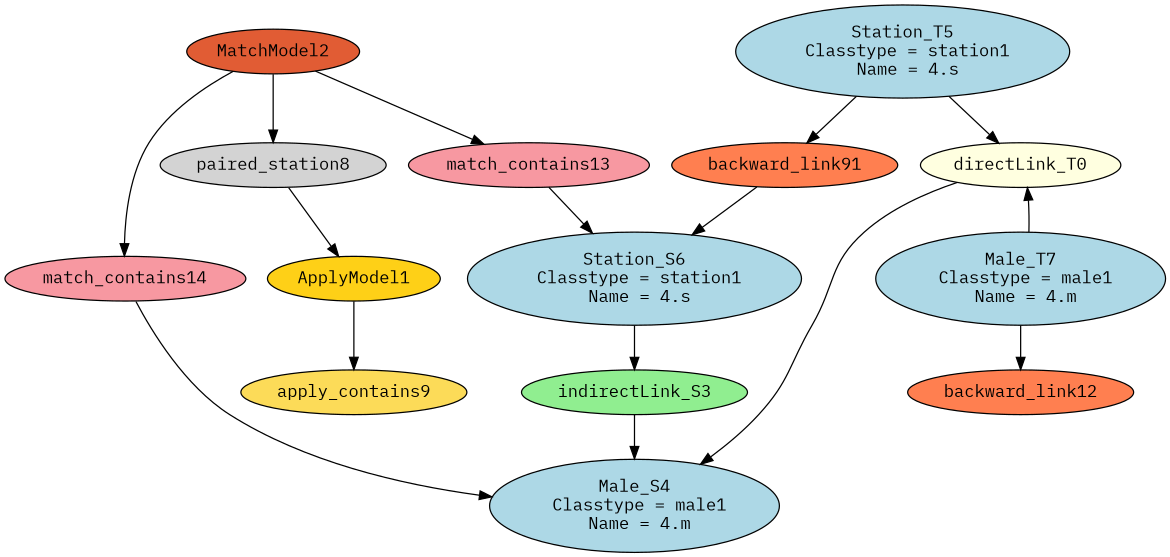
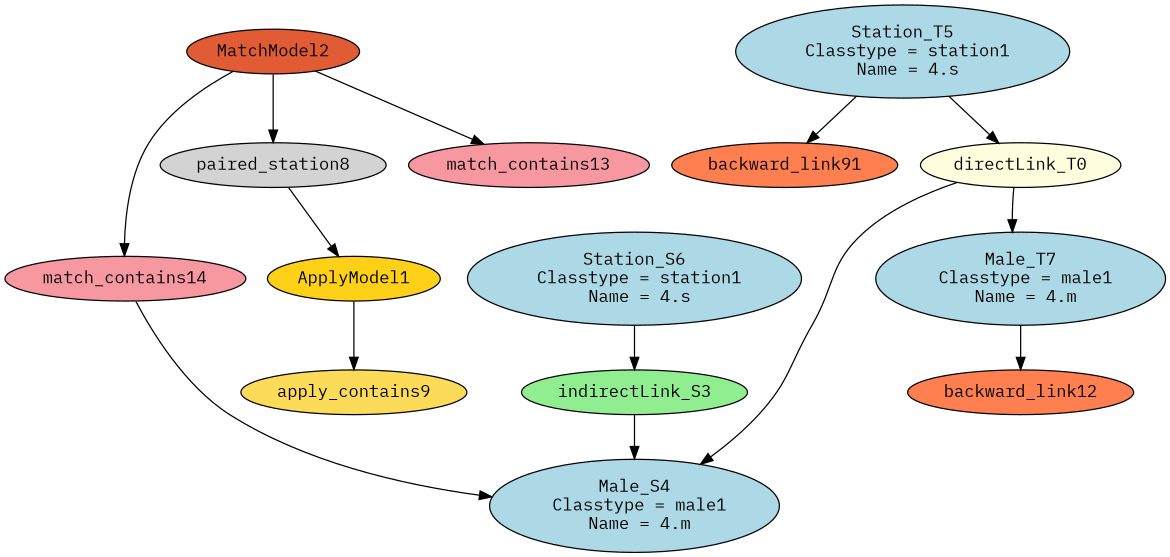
edge "match_contains13" -> "Station_S6 Classtype = station1 Name = 4.s": removed
edge "backward_link91" -> "Station_S6 Classtype = station1 Name = 4.s": removed
edge "Male_T7 Classtype = male1 Name = 4.m" -> "directLink_T0": reversed
